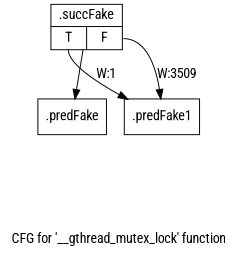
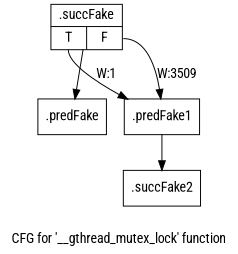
node ".succFake2": added
